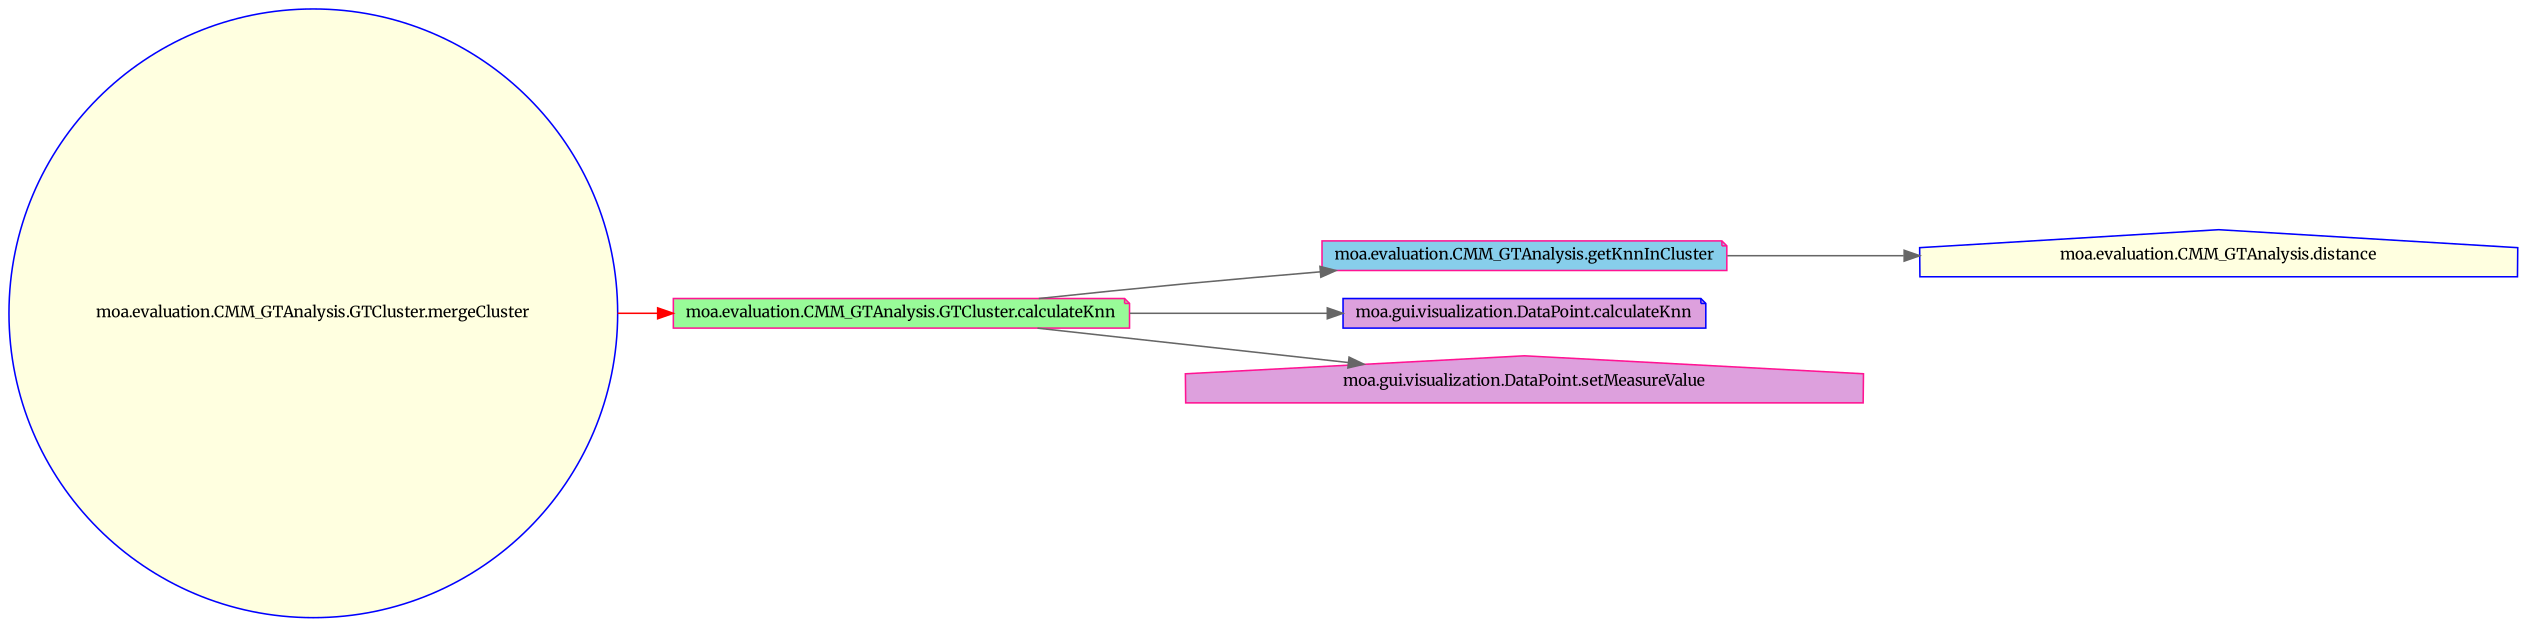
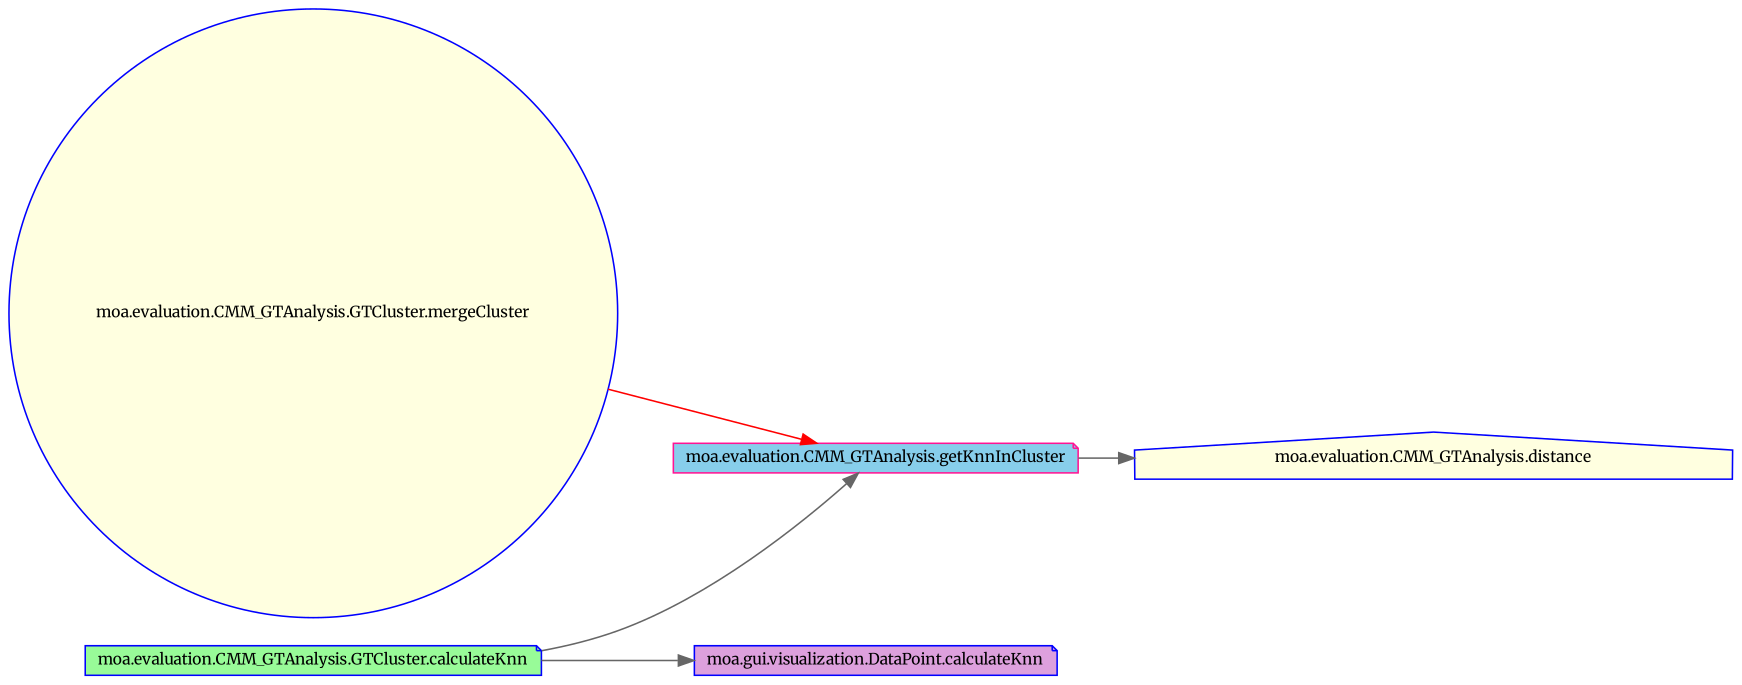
edge "moa.evaluation.CMM_GTAnalysis.GTCluster.mergeCluster" -> "moa.evaluation.CMM_GTAnalysis.GTCluster.calculateKnn": now "moa.evaluation.CMM_GTAnalysis.GTCluster.mergeCluster" -> "moa.evaluation.CMM_GTAnalysis.getKnnInCluster"
node "moa.evaluation.CMM_GTAnalysis.GTCluster.calculateKnn": color deeppink -> blue
node "moa.gui.visualization.DataPoint.setMeasureValue": removed
